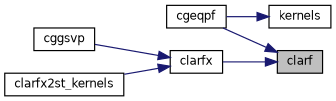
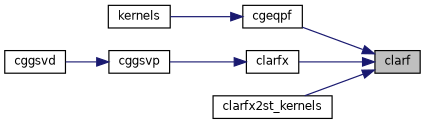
edge "cgeqpf" -> "kernels": reversed
node "cggsvd": added
edge "clarfx2st_kernels" -> "clarfx": now "clarfx2st_kernels" -> "clarf"
